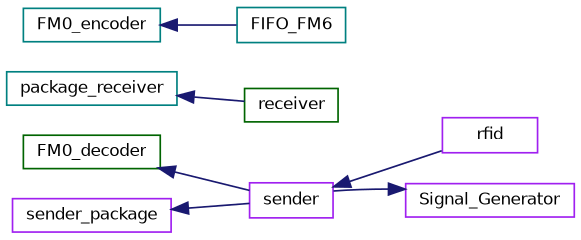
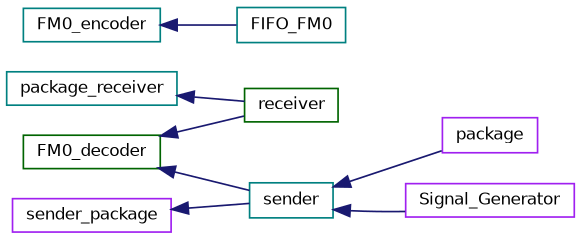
node "FIFO_FM6": label "FIFO_FM6" -> "FIFO_FM0"
edge "receiver" -> "FM0_decoder": added
node "rfid": label "rfid" -> "package"
edge "sender" -> "Signal_Generator": reversed
node "sender": color purple -> teal
